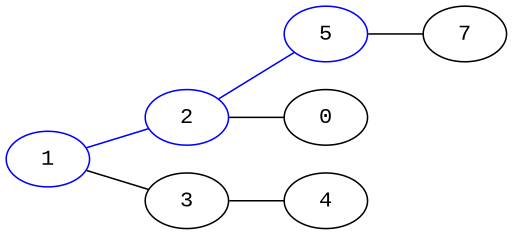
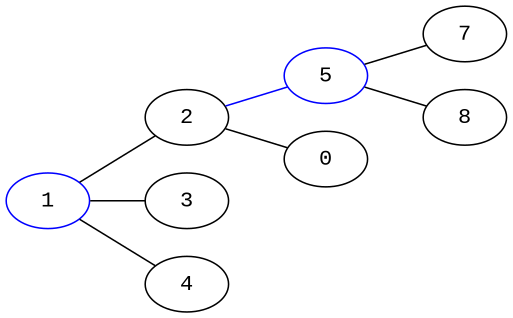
node "2": color blue -> blank
node "8": added
edge "2" -- "1": color blue -> blank
edge "3" -- "4": now "1" -- "4"
